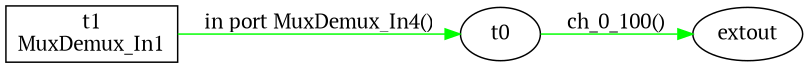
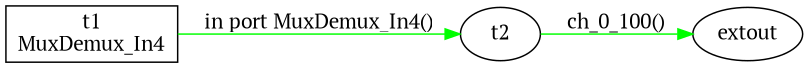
node "t1 MuxDemux_In1": label "t1 MuxDemux_In1" -> "t1 MuxDemux_In4"
node "t0": label "t0" -> "t2"
